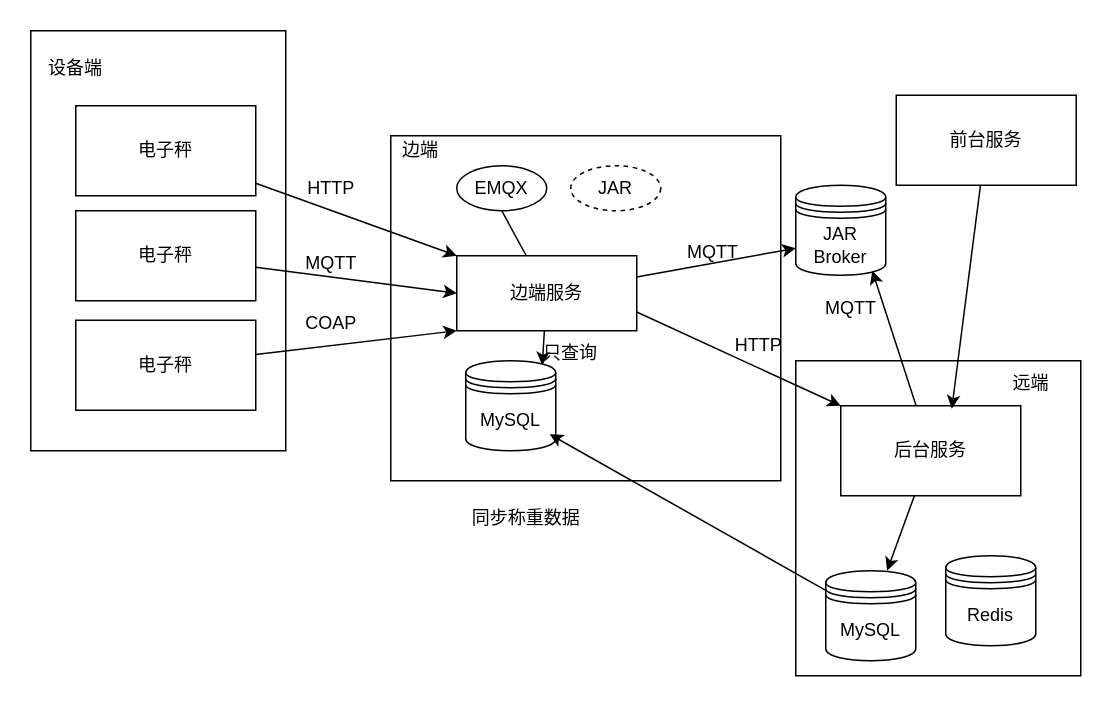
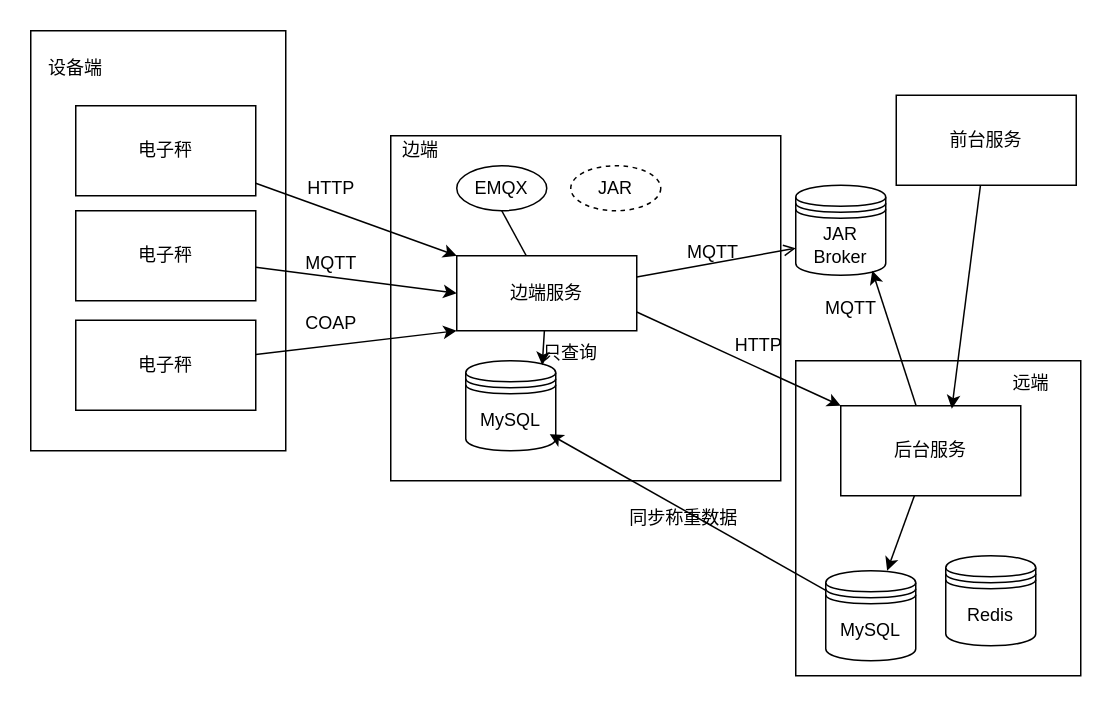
edge "边端服务" -> "JAR Broker": arrowhead classic -> open
node "同步称重数据": moved (526, 518) -> (683, 518)
